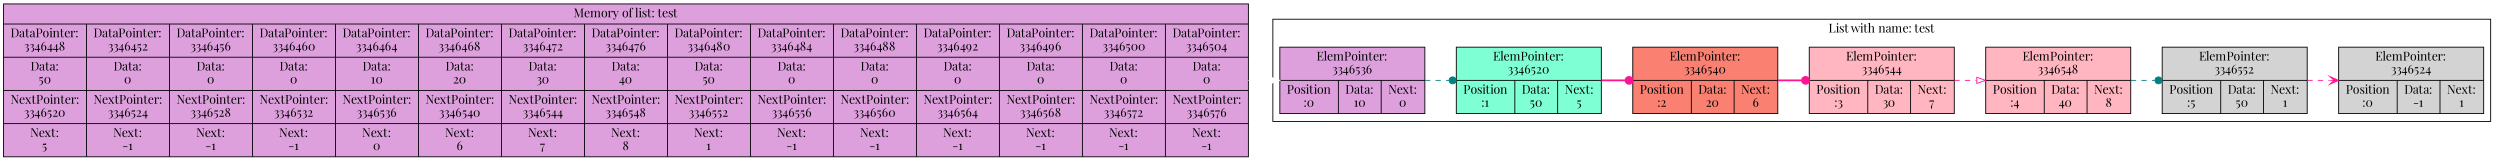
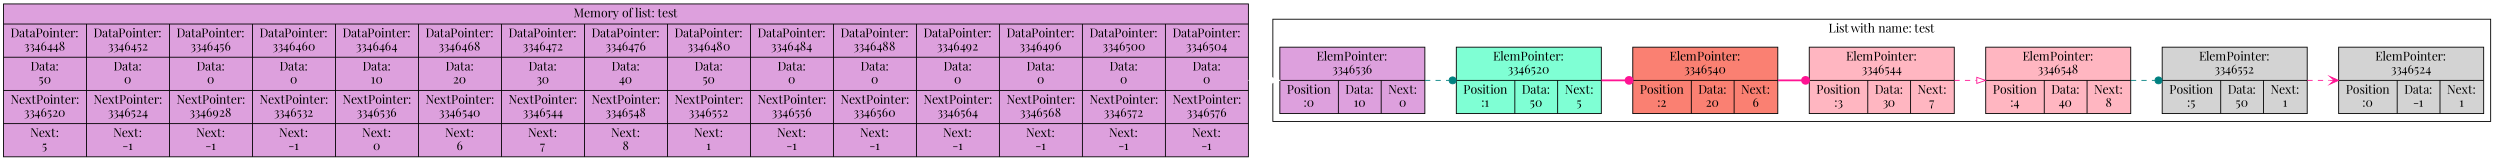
node "Memory of list: test": text "3346528" -> "3346928"
